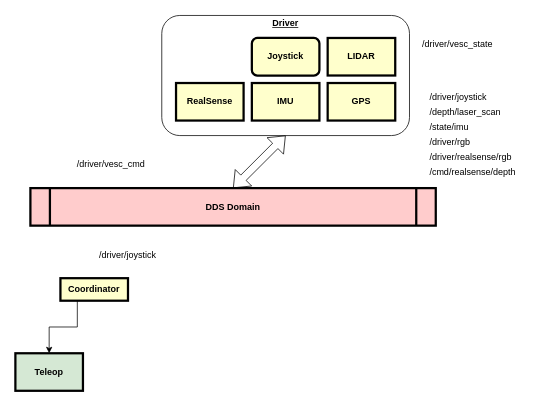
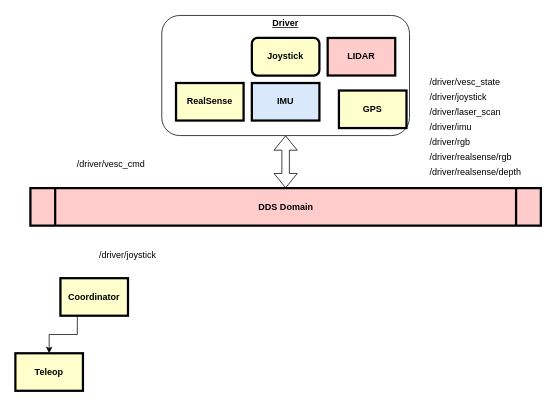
node "/driver/vesc_state": moved (466, 45) -> (474, 83)
node "LIDAR": fillcolor #ffffcc -> #ffcccc
node "IMU": fillcolor #ffffcc -> #dae8fc
node "GPS": moved (361, 102) -> (372, 109)
node "/depth/laser_scan": label "/depth/laser_scan" -> "/driver/laser_scan"
node "/state/imu": label "/state/imu" -> "/driver/imu"
node "/cmd/realsense/depth": label "/cmd/realsense/depth" -> "/driver/realsense/depth"
node "DDS Domain": size 405x38 -> 510x38
node "Coordinator": size 68x23 -> 68x38
node "Teleop": fillcolor #d5e8d4 -> #ffffcc
